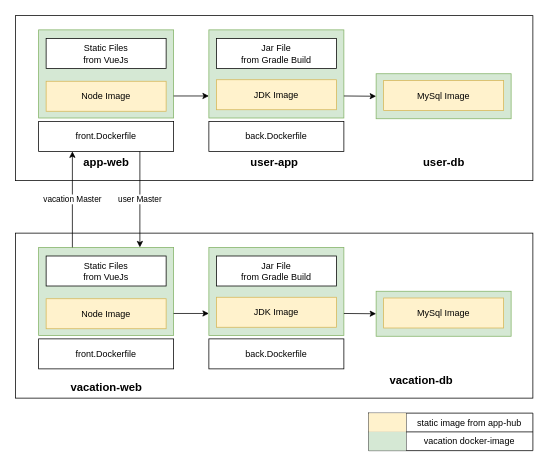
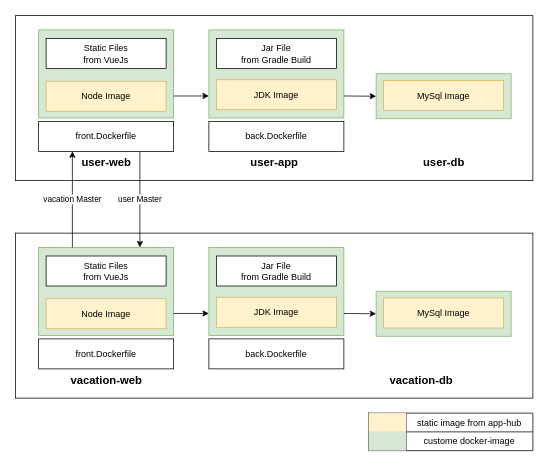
node "app-web": label "app-web" -> "user-web"
node "vacation-web": moved (106, 387) -> (106, 379)
node "vacation docker-image": label "vacation docker-image" -> "custome docker-image"
